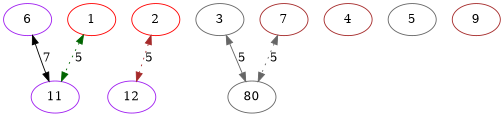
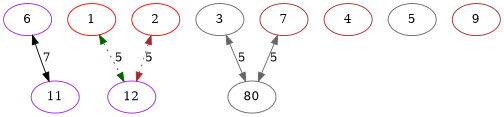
edge "1" -- "11": now "1" -- "12"
edge "7" -- "80": style dotted -> solid
